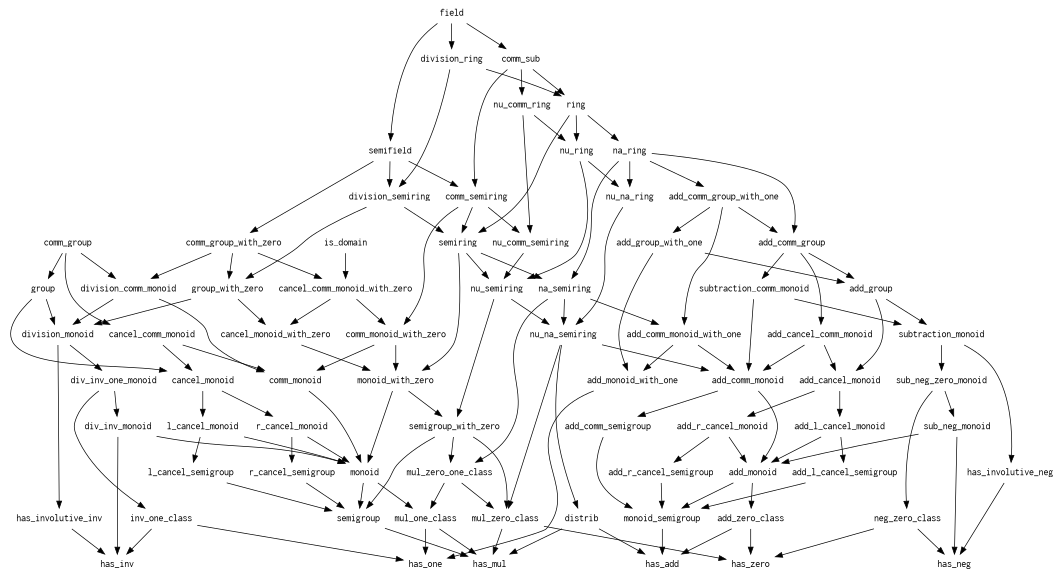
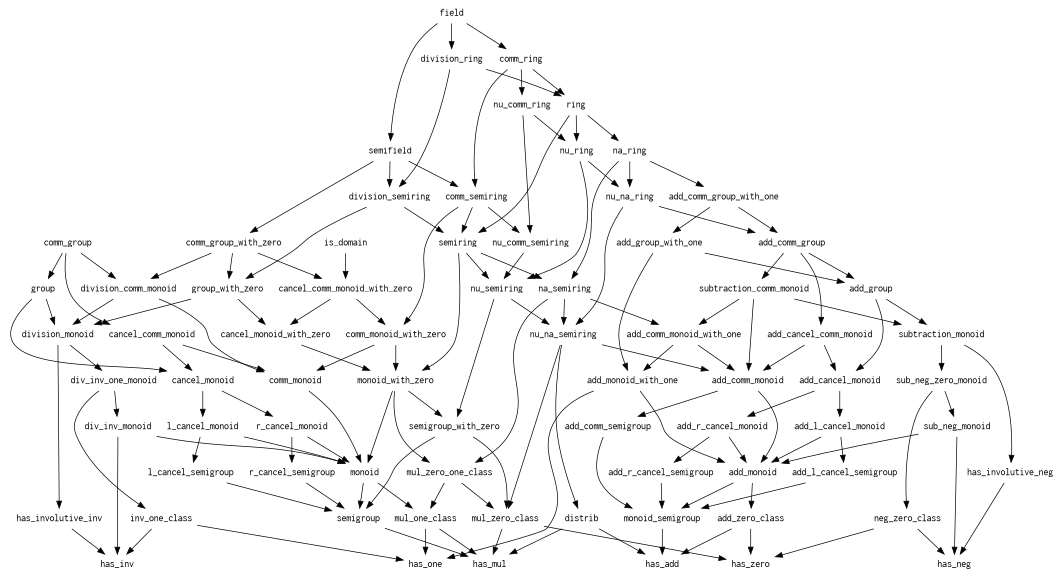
node "comm_sub": label "comm_sub" -> "comm_ring"
edge "na_ring" -> "add_comm_group": now "nu_na_ring" -> "add_comm_group"
edge "add_comm_group_with_one" -> "add_comm_monoid_with_one": now "subtraction_comm_monoid" -> "add_comm_monoid_with_one"
edge "add_monoid_with_one" -> "add_monoid": added
edge "semigroup_with_zero" -> "mul_zero_one_class": now "monoid_with_zero" -> "mul_zero_one_class"
